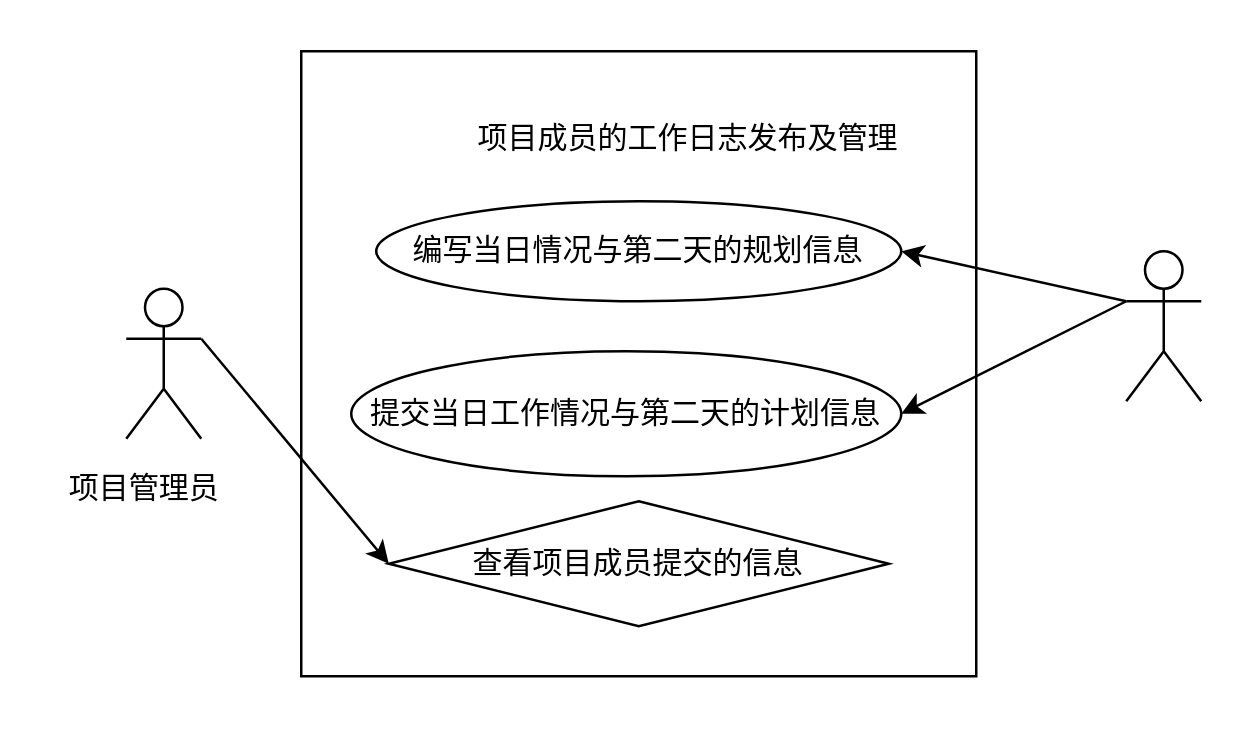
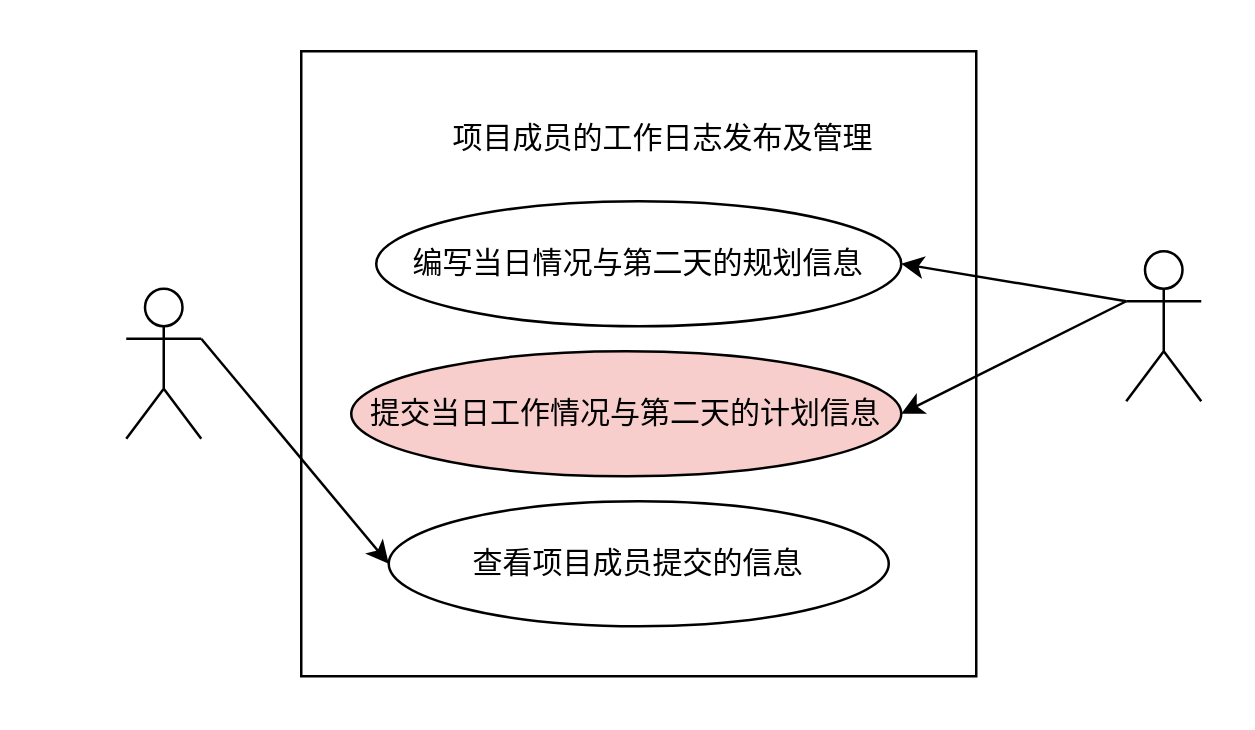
node "项目成员的工作日志发布及管理": moved (689, 139) -> (664, 139)
node "编写当日情况与第二天的规划信息": size 525x100 -> 525x125
node "提交当日工作情况与第二天的计划信息": fillcolor #ffffff -> #f8cecc
node "项目管理员": removed
node "查看项目成员提交的信息": shape diamond -> ellipse
